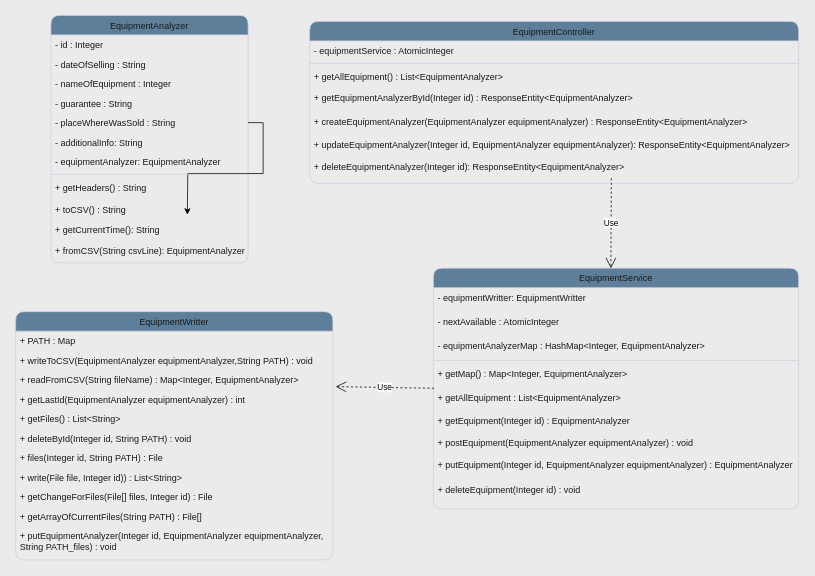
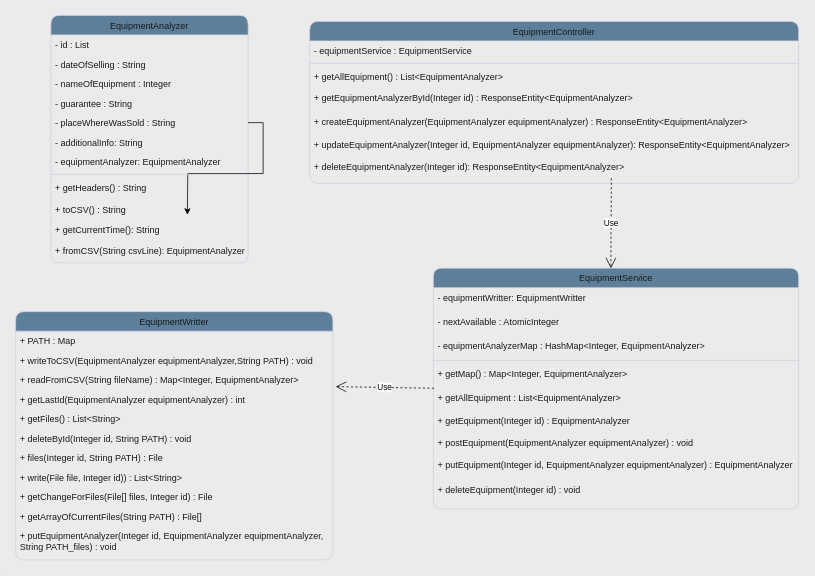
node "- id : Integer": label "- id : Integer" -> "- id : List"
node "- equipmentService : AtomicInteger": label "- equipmentService : AtomicInteger" -> "- equipmentService : EquipmentService"
